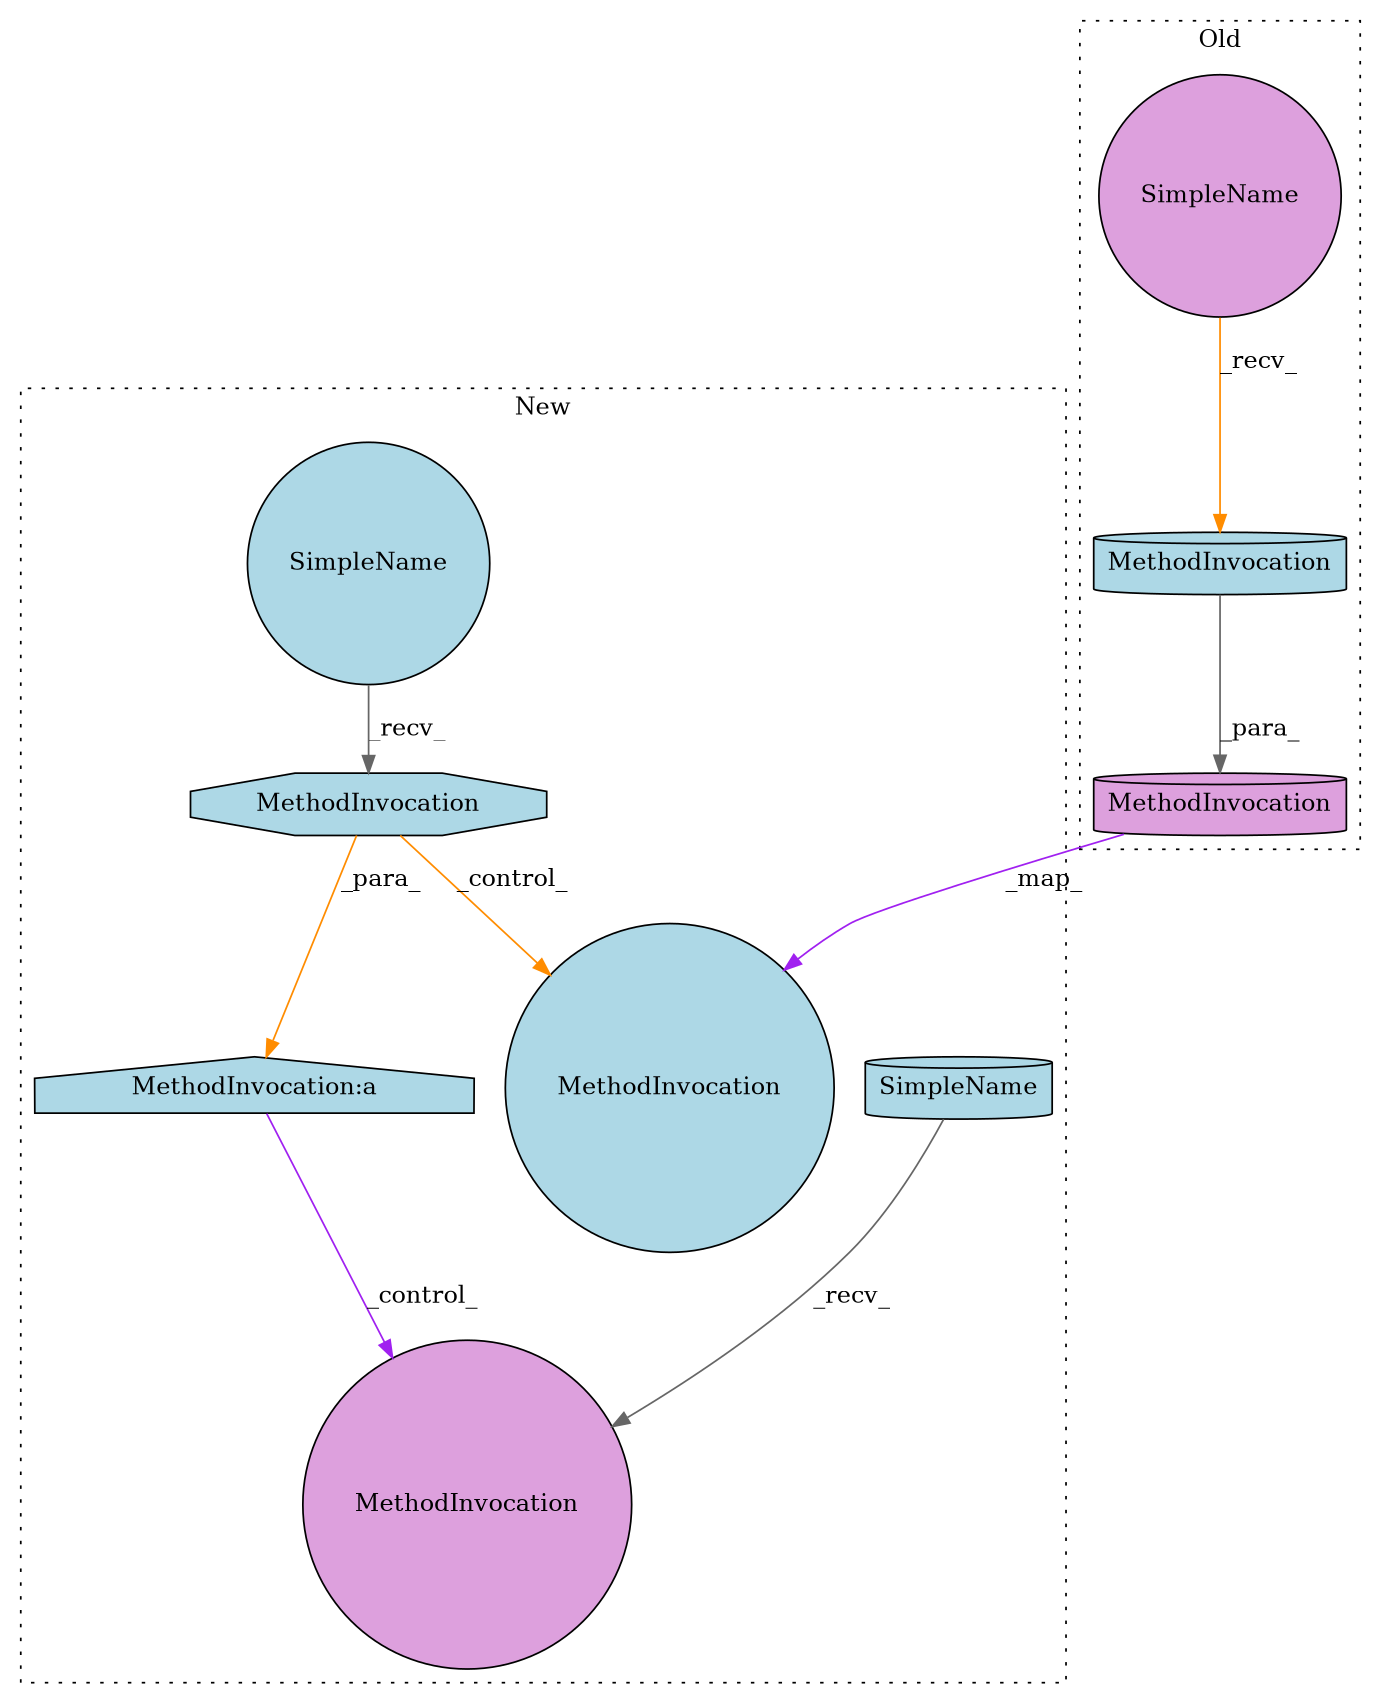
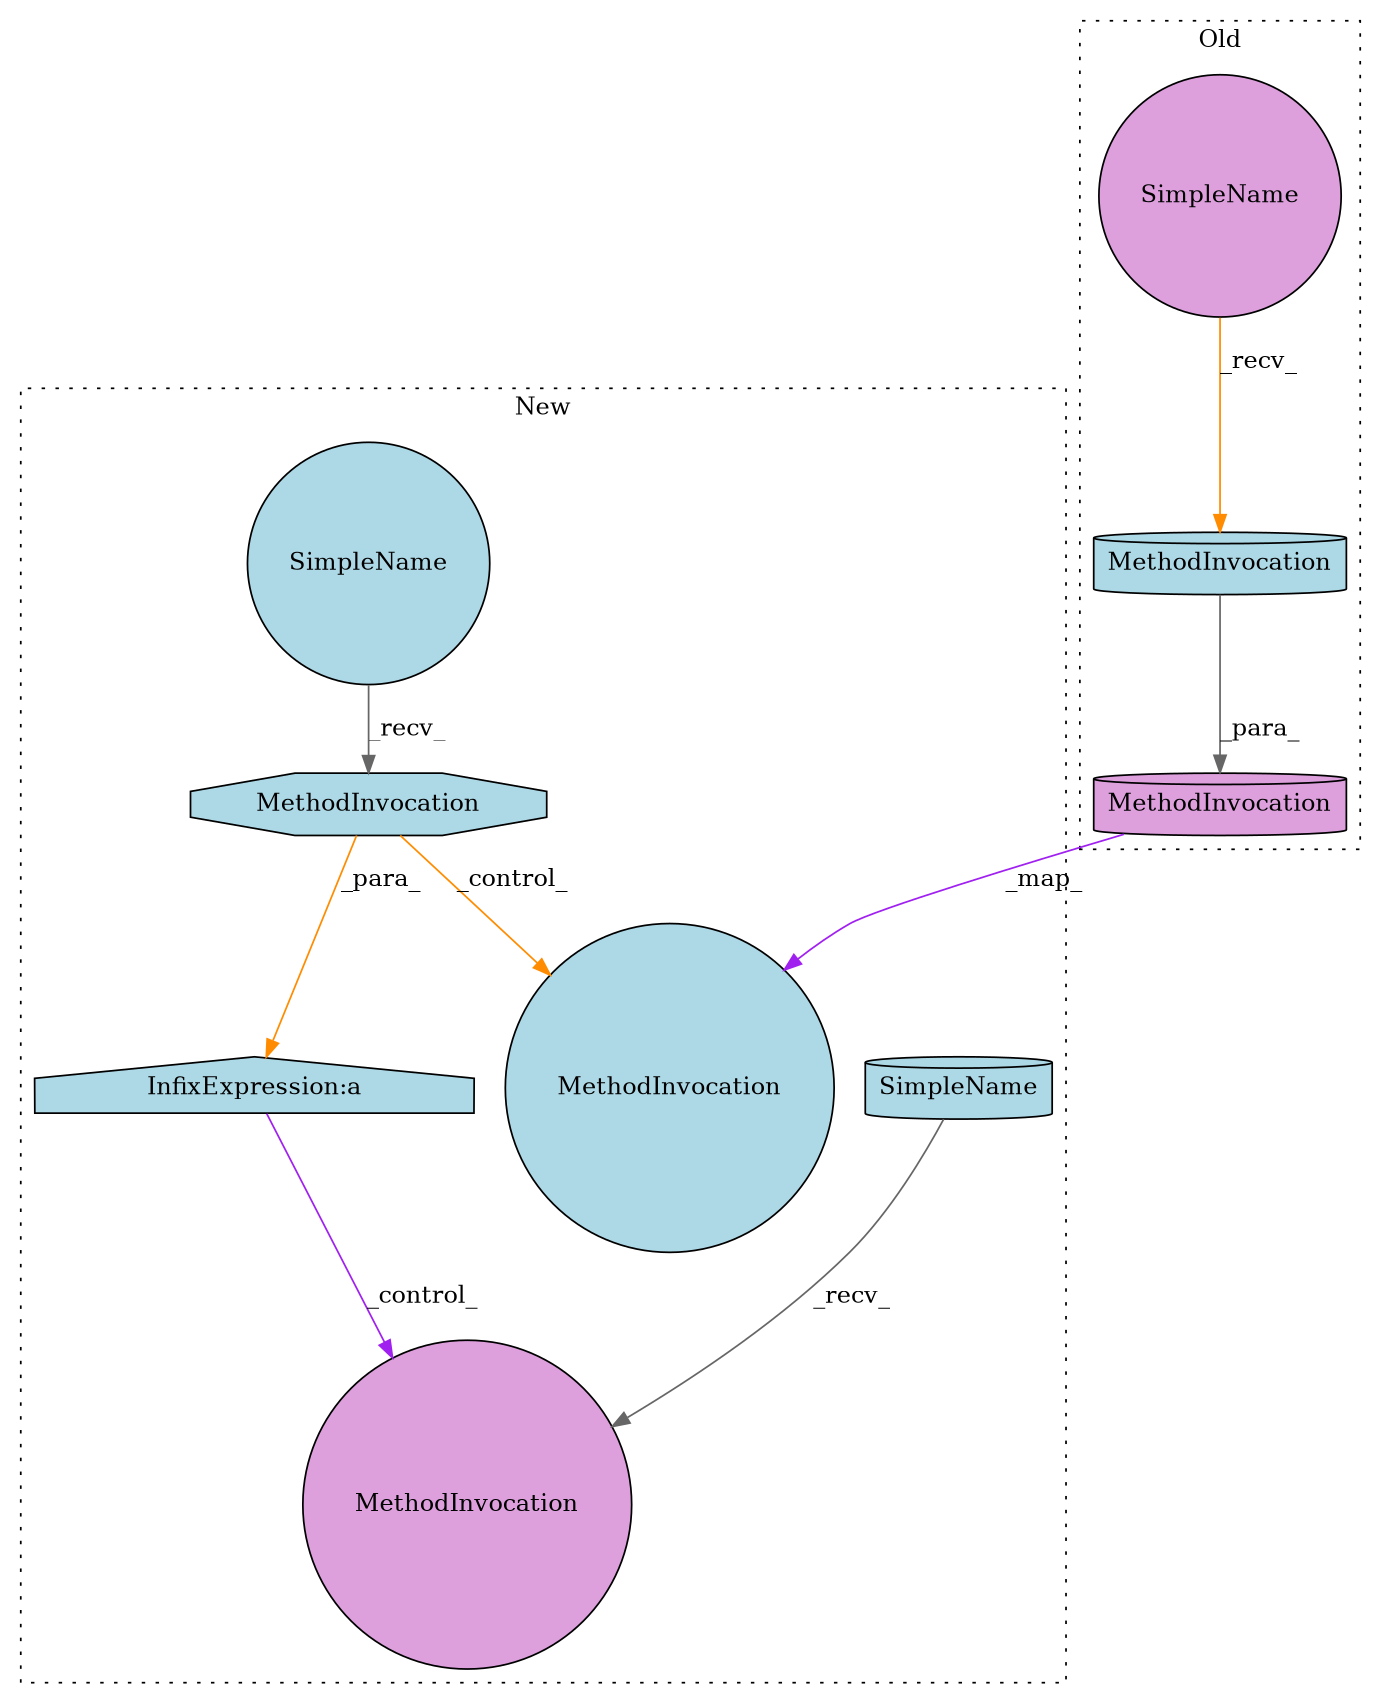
node "MethodInvocation:a": label "MethodInvocation:a" -> "InfixExpression:a"
